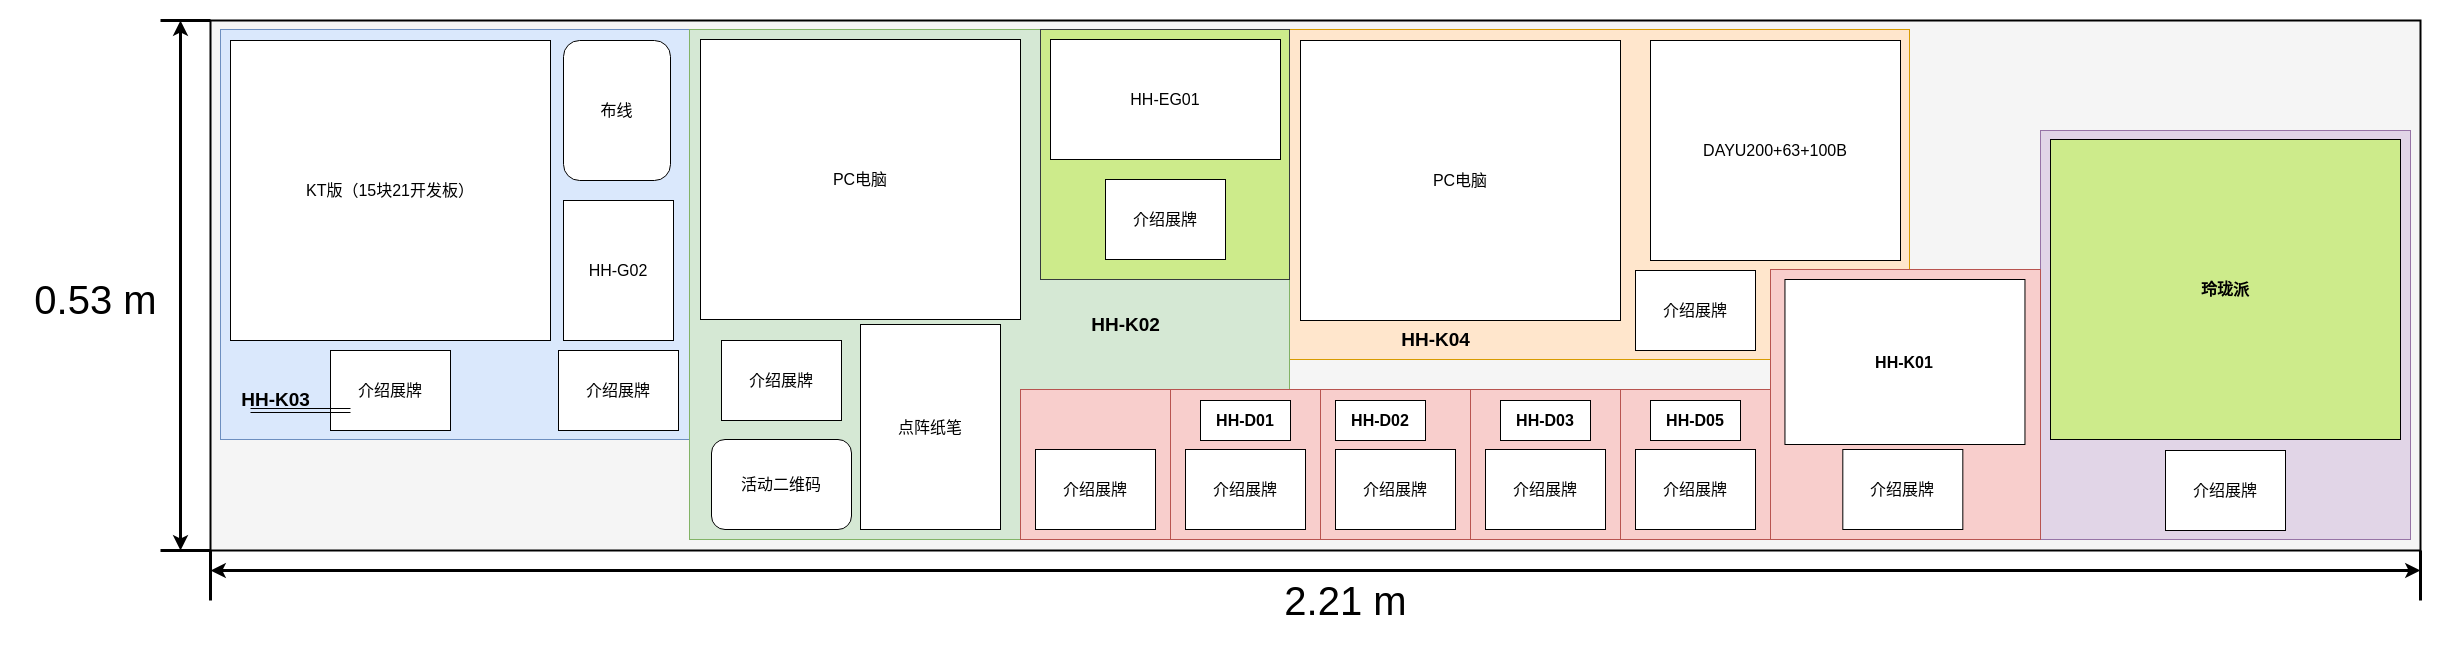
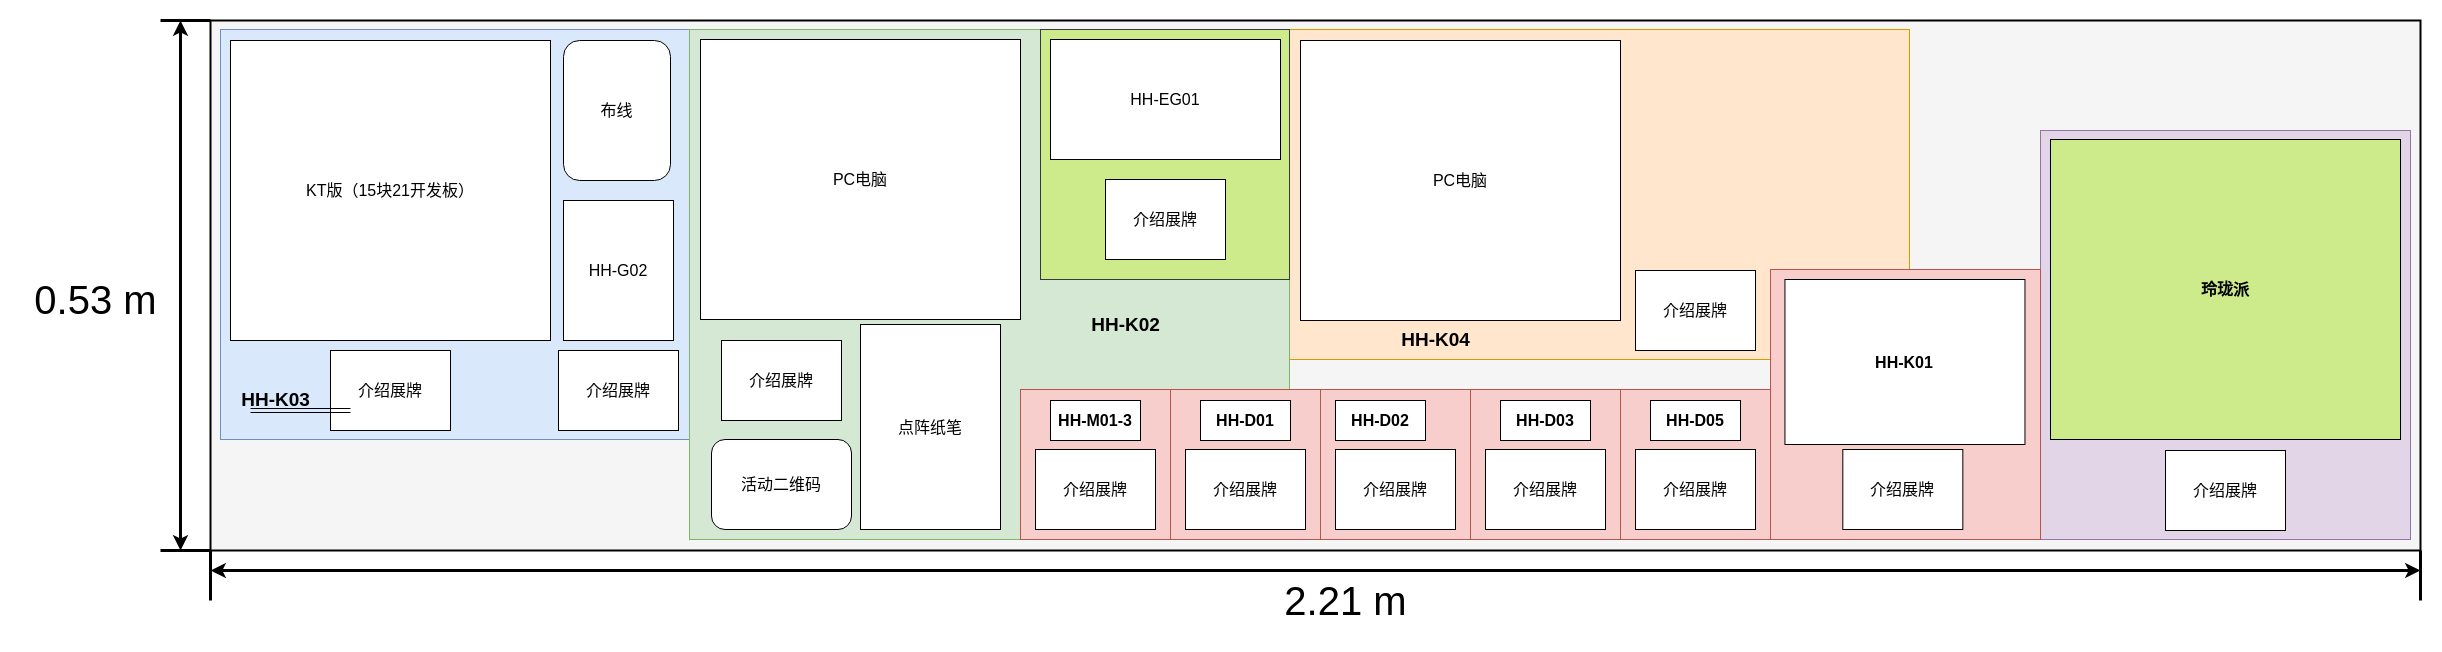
node "DAYU200+63+100B": removed
node "HH-M01-3": added
